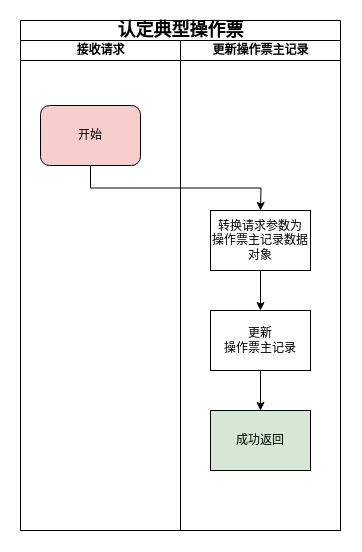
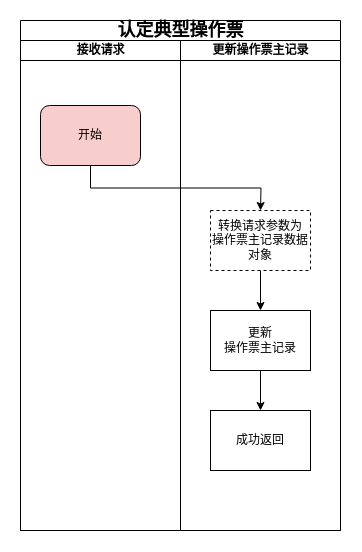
node "转换请求参数为 操作票主记录数据对象": style solid -> dashed
node "成功返回": fillcolor #d5e8d4 -> #ffffff
